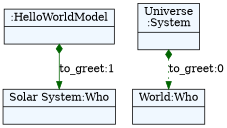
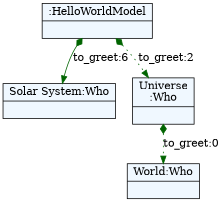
node "Universe": text ":System" -> ":Who"
edge ":HelloWorldModel" -- "Universe": added, label "to_greet:2"
edge ":HelloWorldModel" -- "Solar System:Who": label "to_greet:1" -> "to_greet:6"
